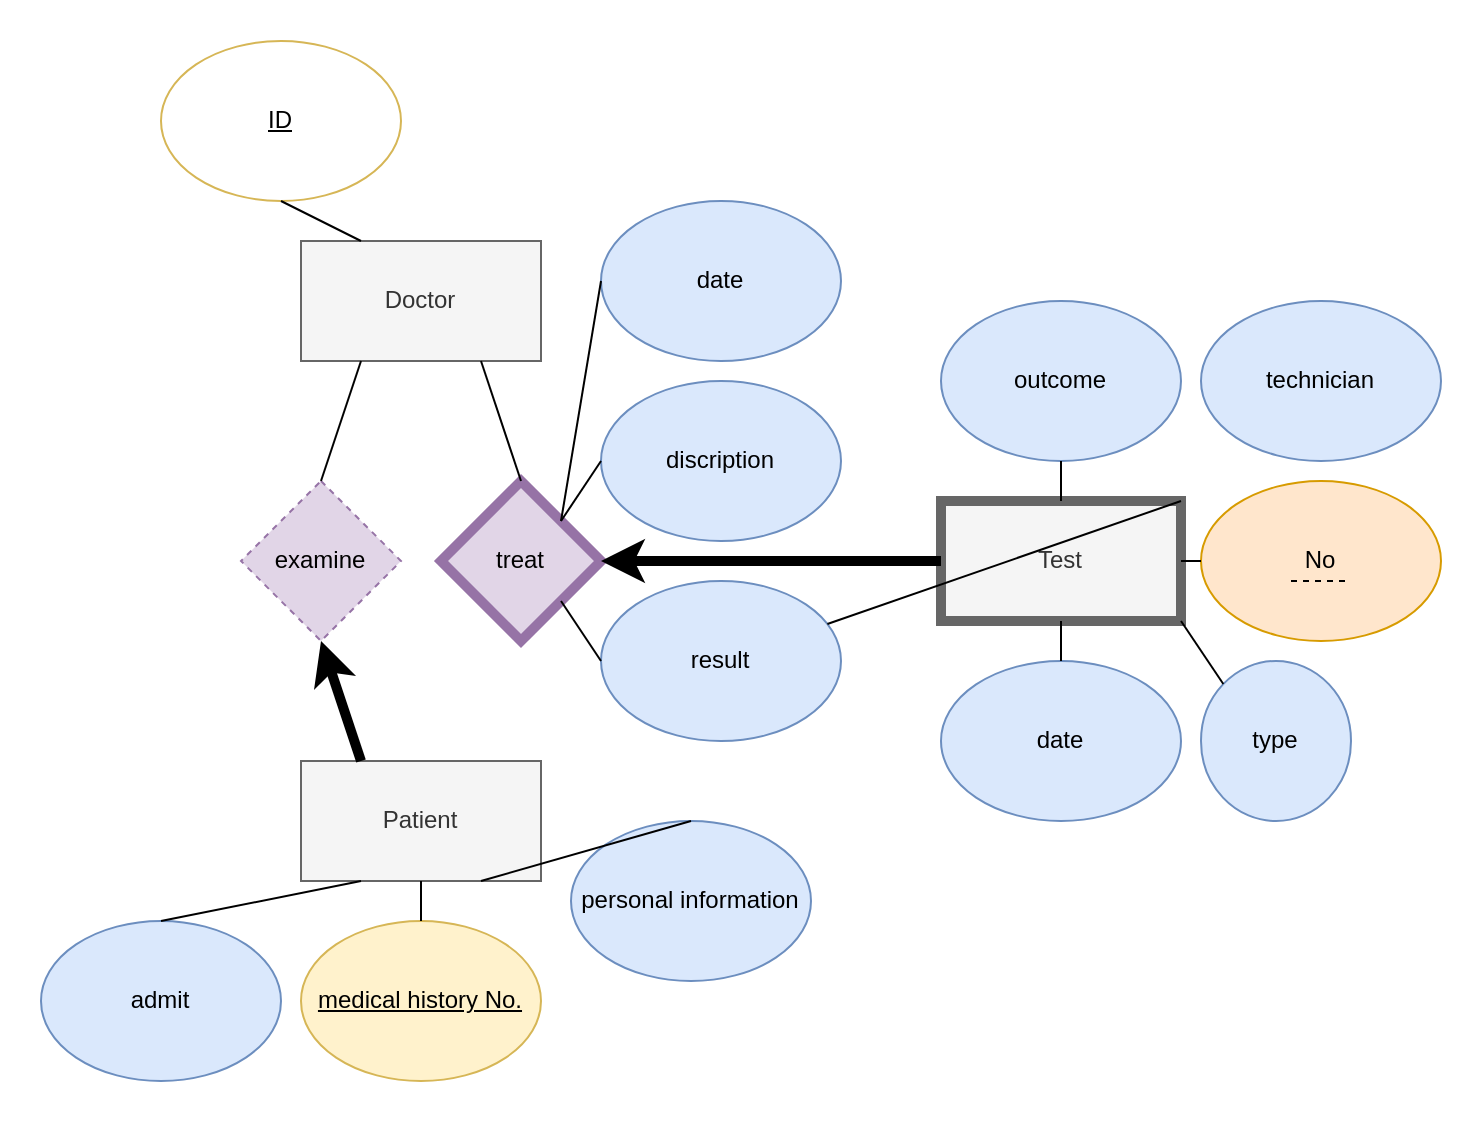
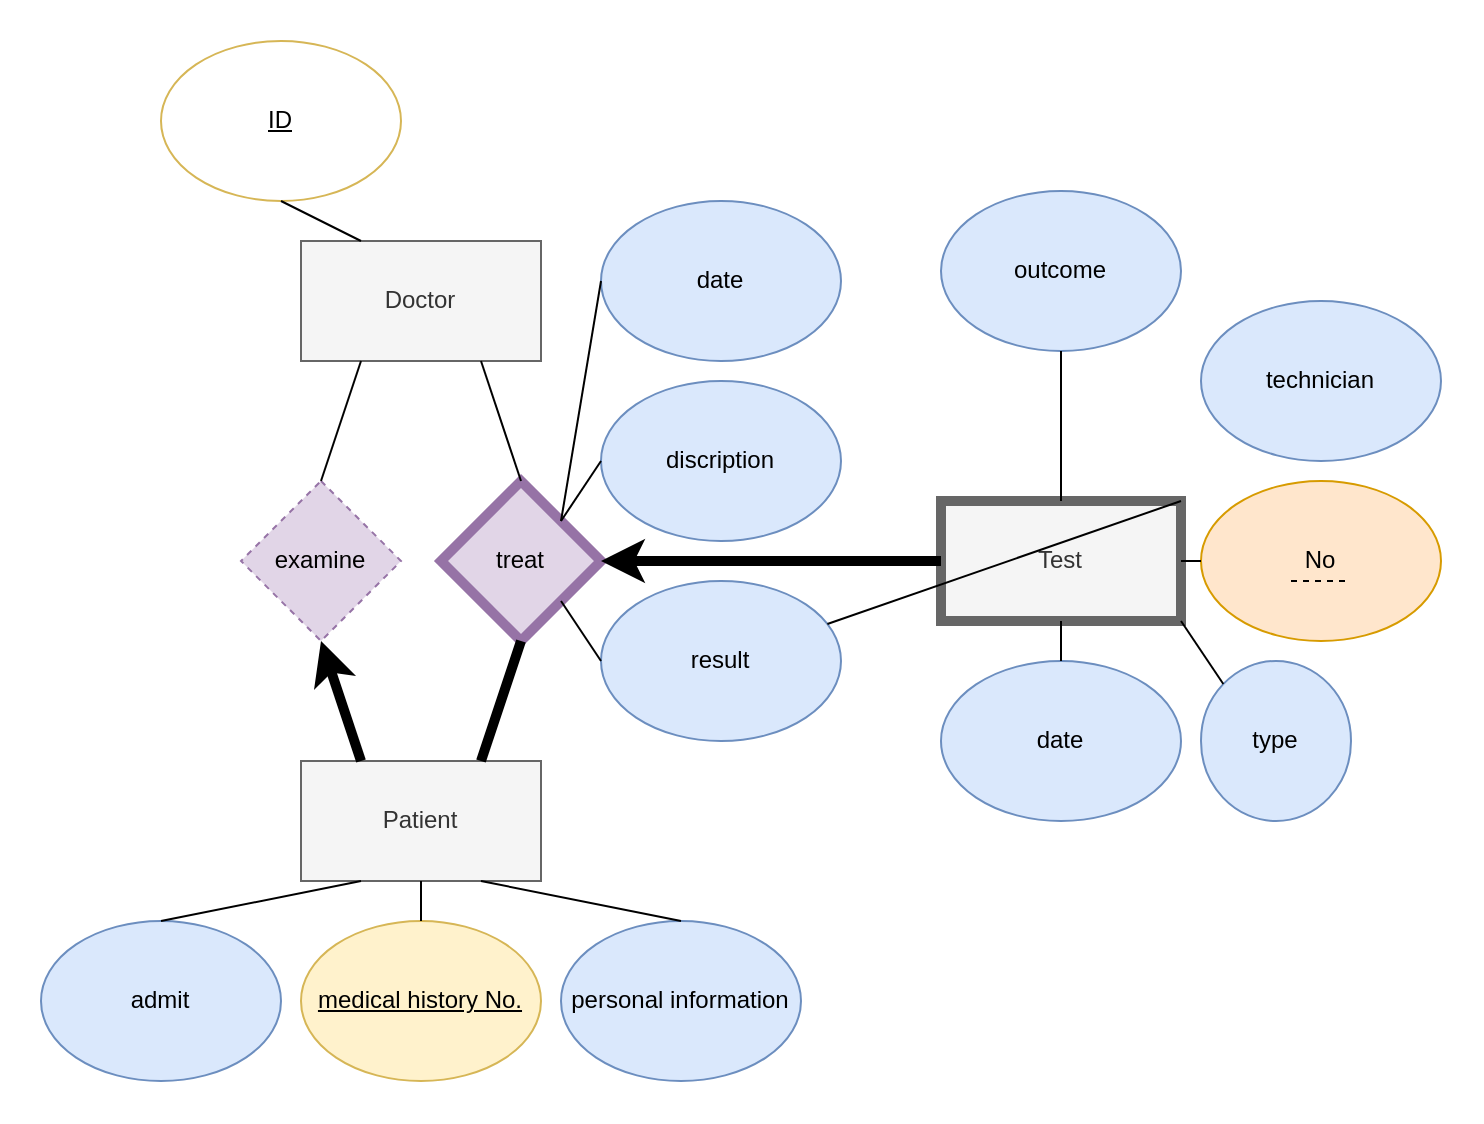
node "outcome": moved (1061, 381) -> (1061, 271)
edge "treat" -- "Patient": added
node "personal information": moved (691, 901) -> (681, 1001)
